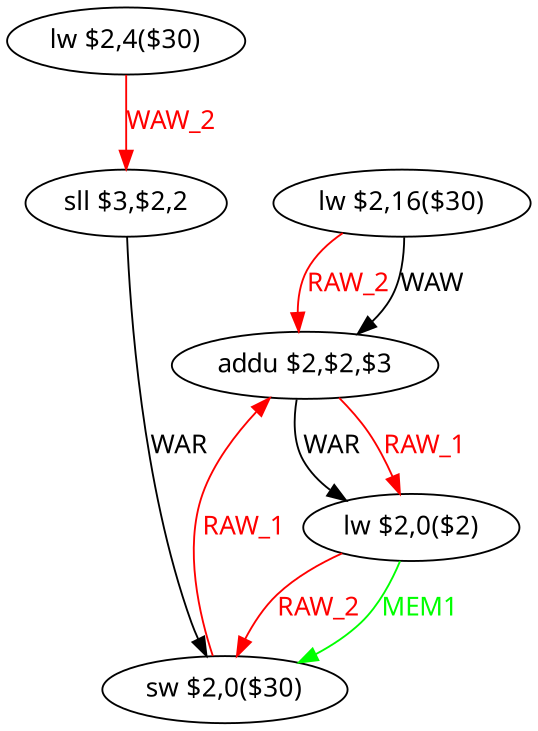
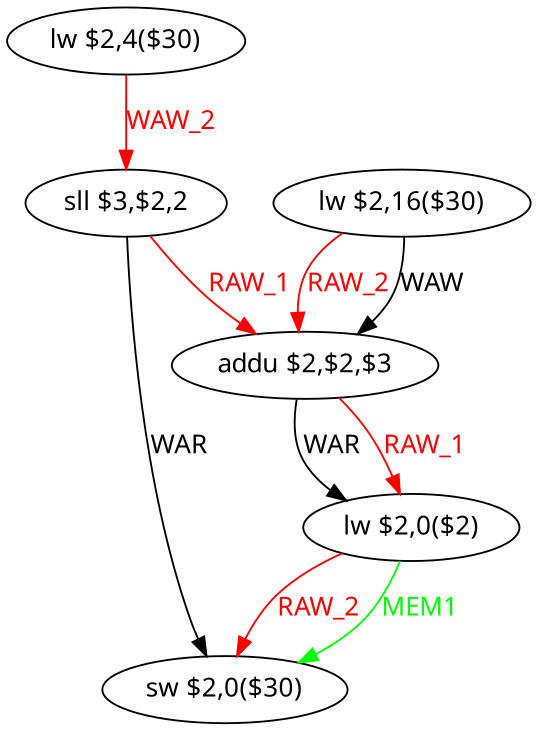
edge "sw $2,0($30)" -> "addu $2,$2,$3": now "sll $3,$2,2" -> "addu $2,$2,$3"
